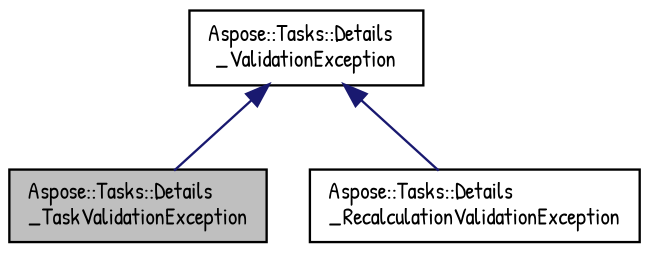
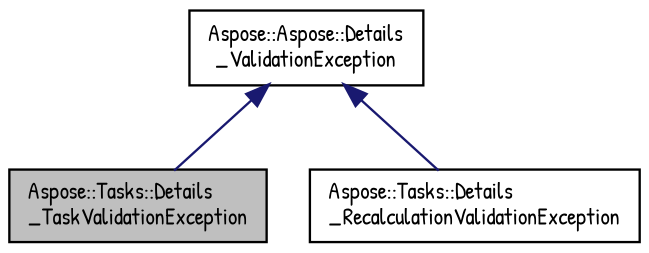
node "Aspose::Tasks::Details _ValidationException": label "Aspose::Tasks::Details _ValidationException" -> "Aspose::Aspose::Details _ValidationException"
